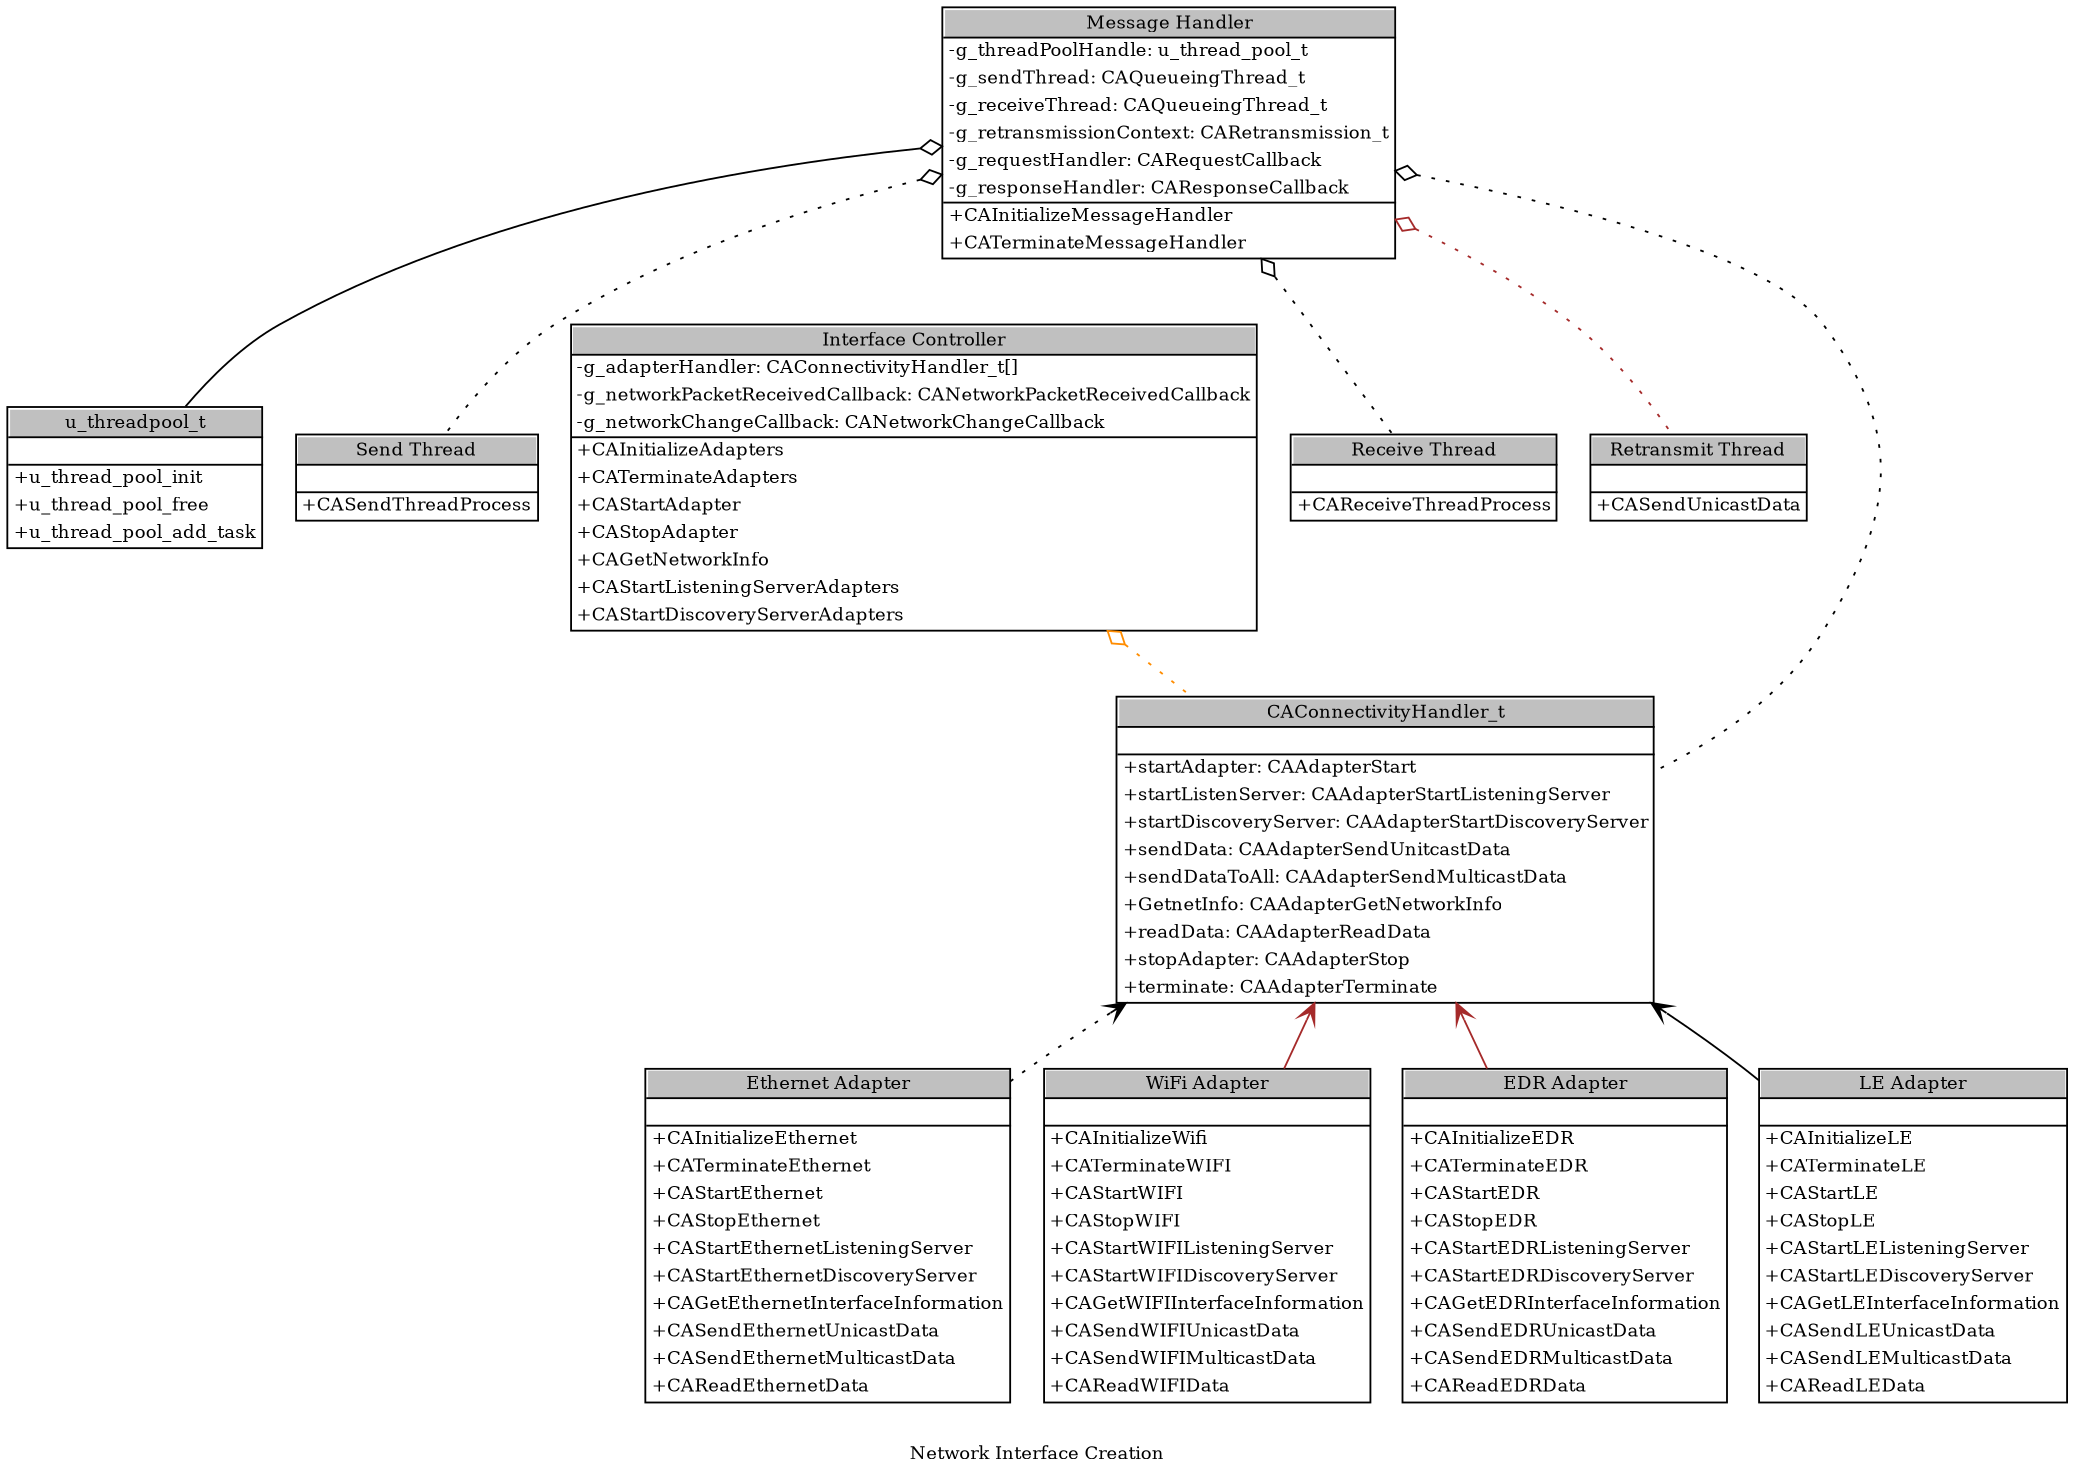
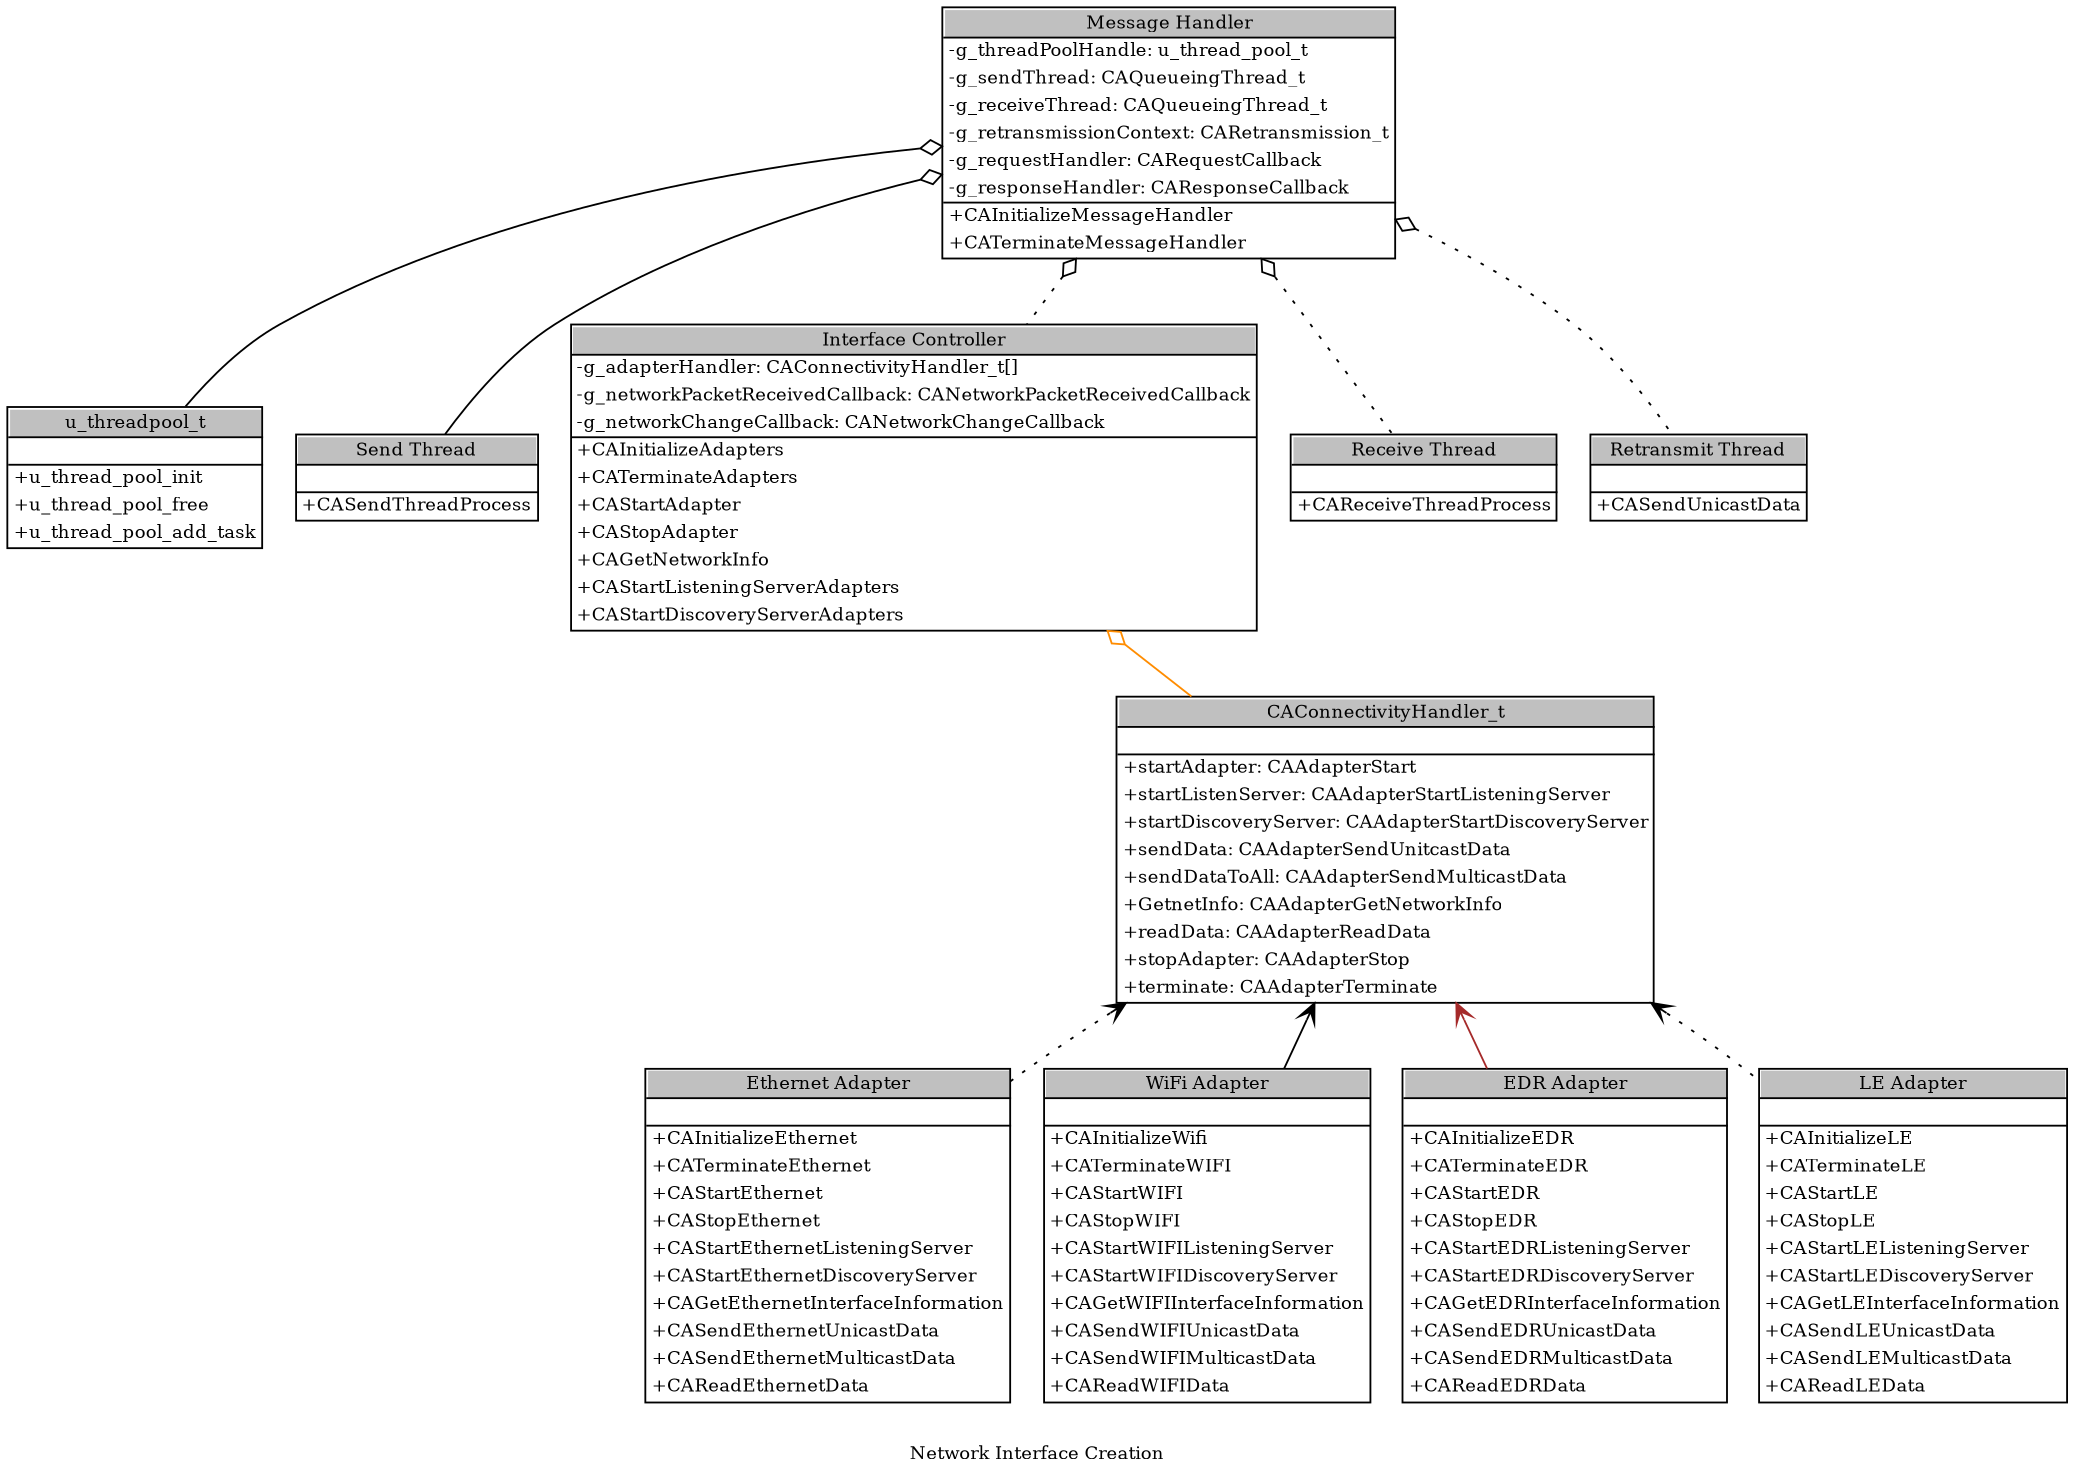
edge "Send Thread" -> "Message Handler": style dotted -> solid
edge "Retransmit Thread" -> "Message Handler": color brown -> black
edge "CAConnectivityHandler_t" -> "Message Handler": now "Interface Controller" -> "Message Handler"
edge "CAConnectivityHandler_t" -> "Interface Controller": style dotted -> solid
edge "WiFi Adapter" -> "CAConnectivityHandler_t": color brown -> black
edge "LE Adapter" -> "CAConnectivityHandler_t": style solid -> dotted
